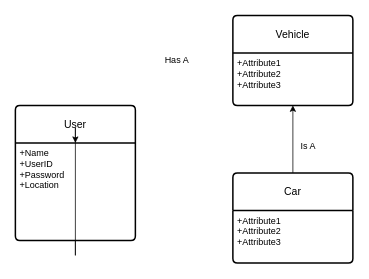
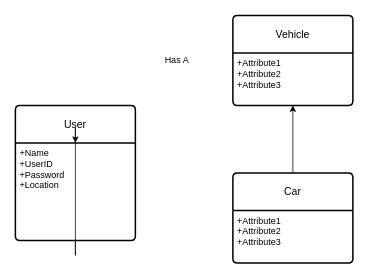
node "Is A": removed
